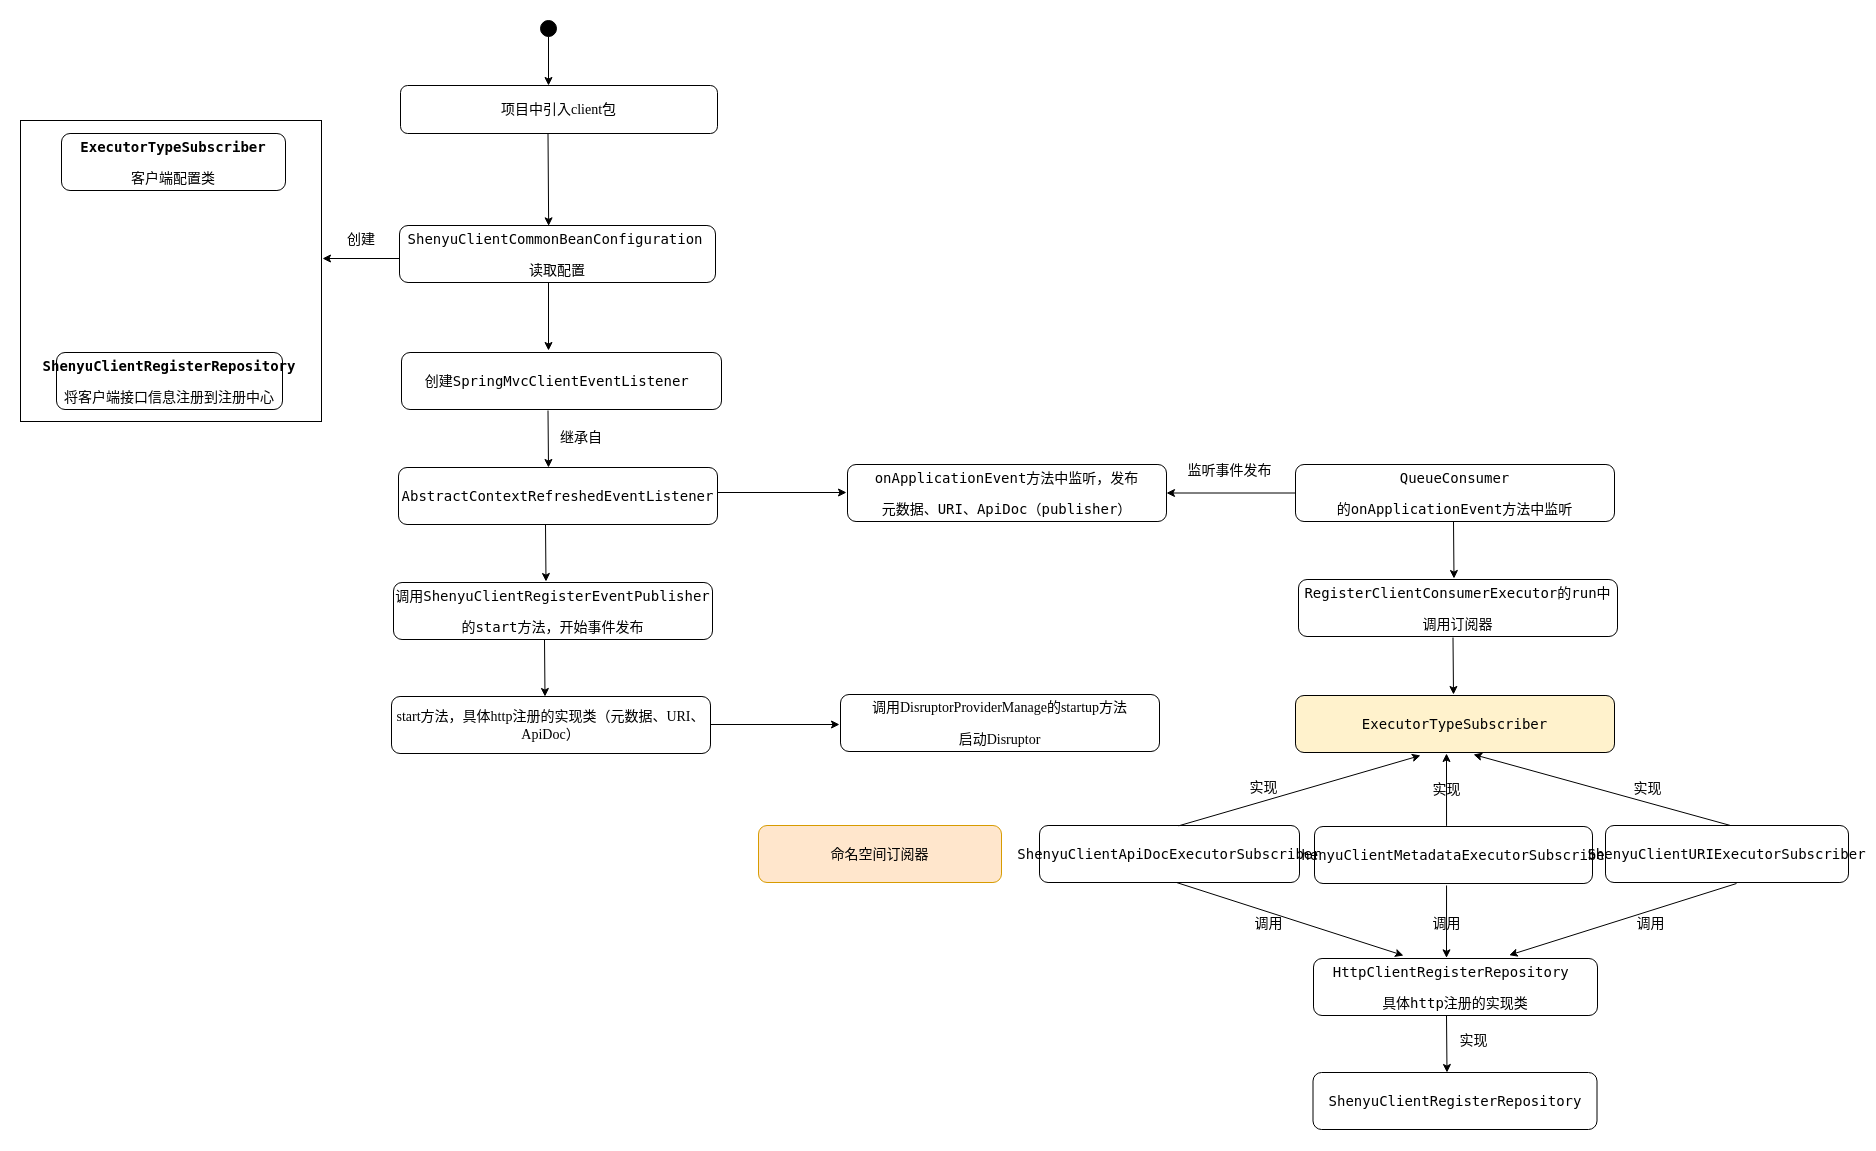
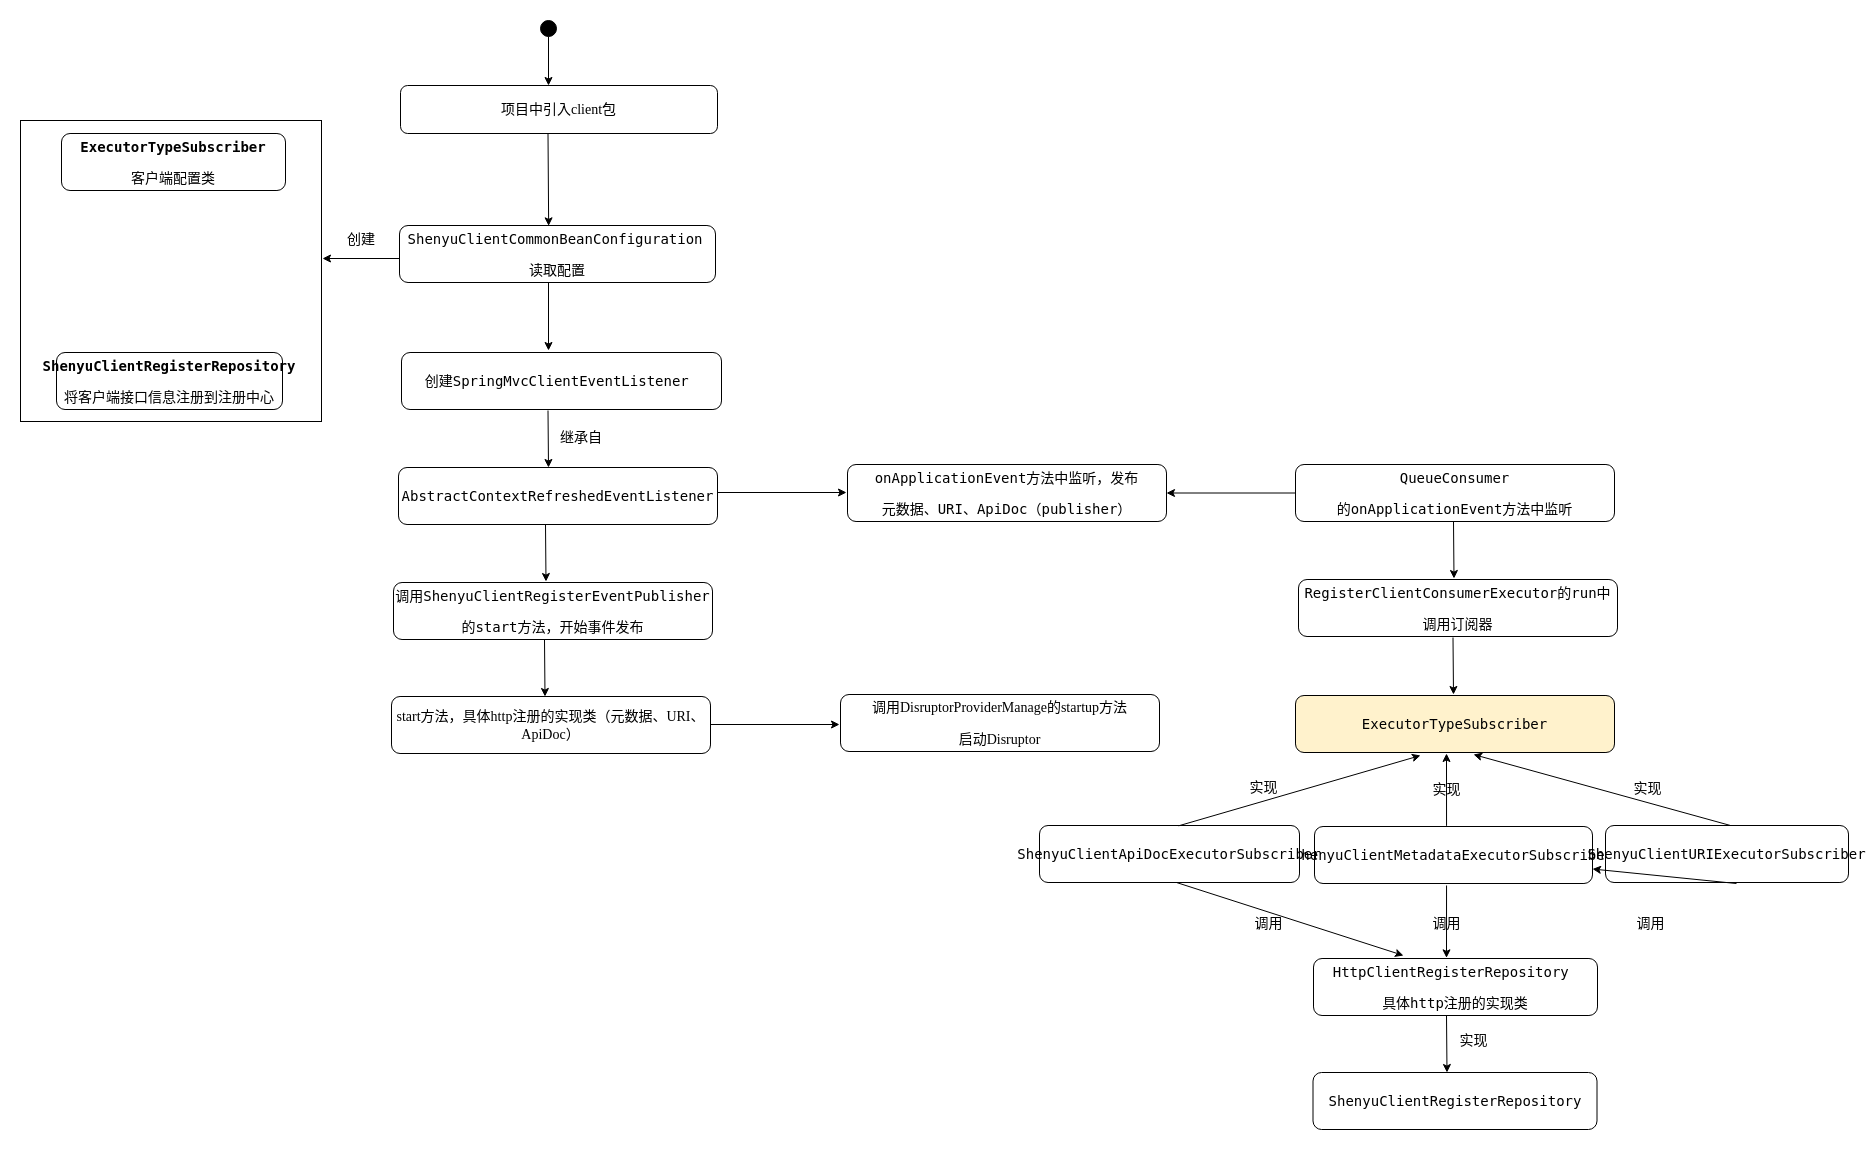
node "监听事件发布": removed
node "命名空间订阅器": removed
edge "ShenyuClientURIExecutorSubscriber" -> "HttpClientRegisterRepository 具体http注册的实现类": now "ShenyuClientURIExecutorSubscriber" -> "ShenyuClientMetadataExecutorSubscriber"
